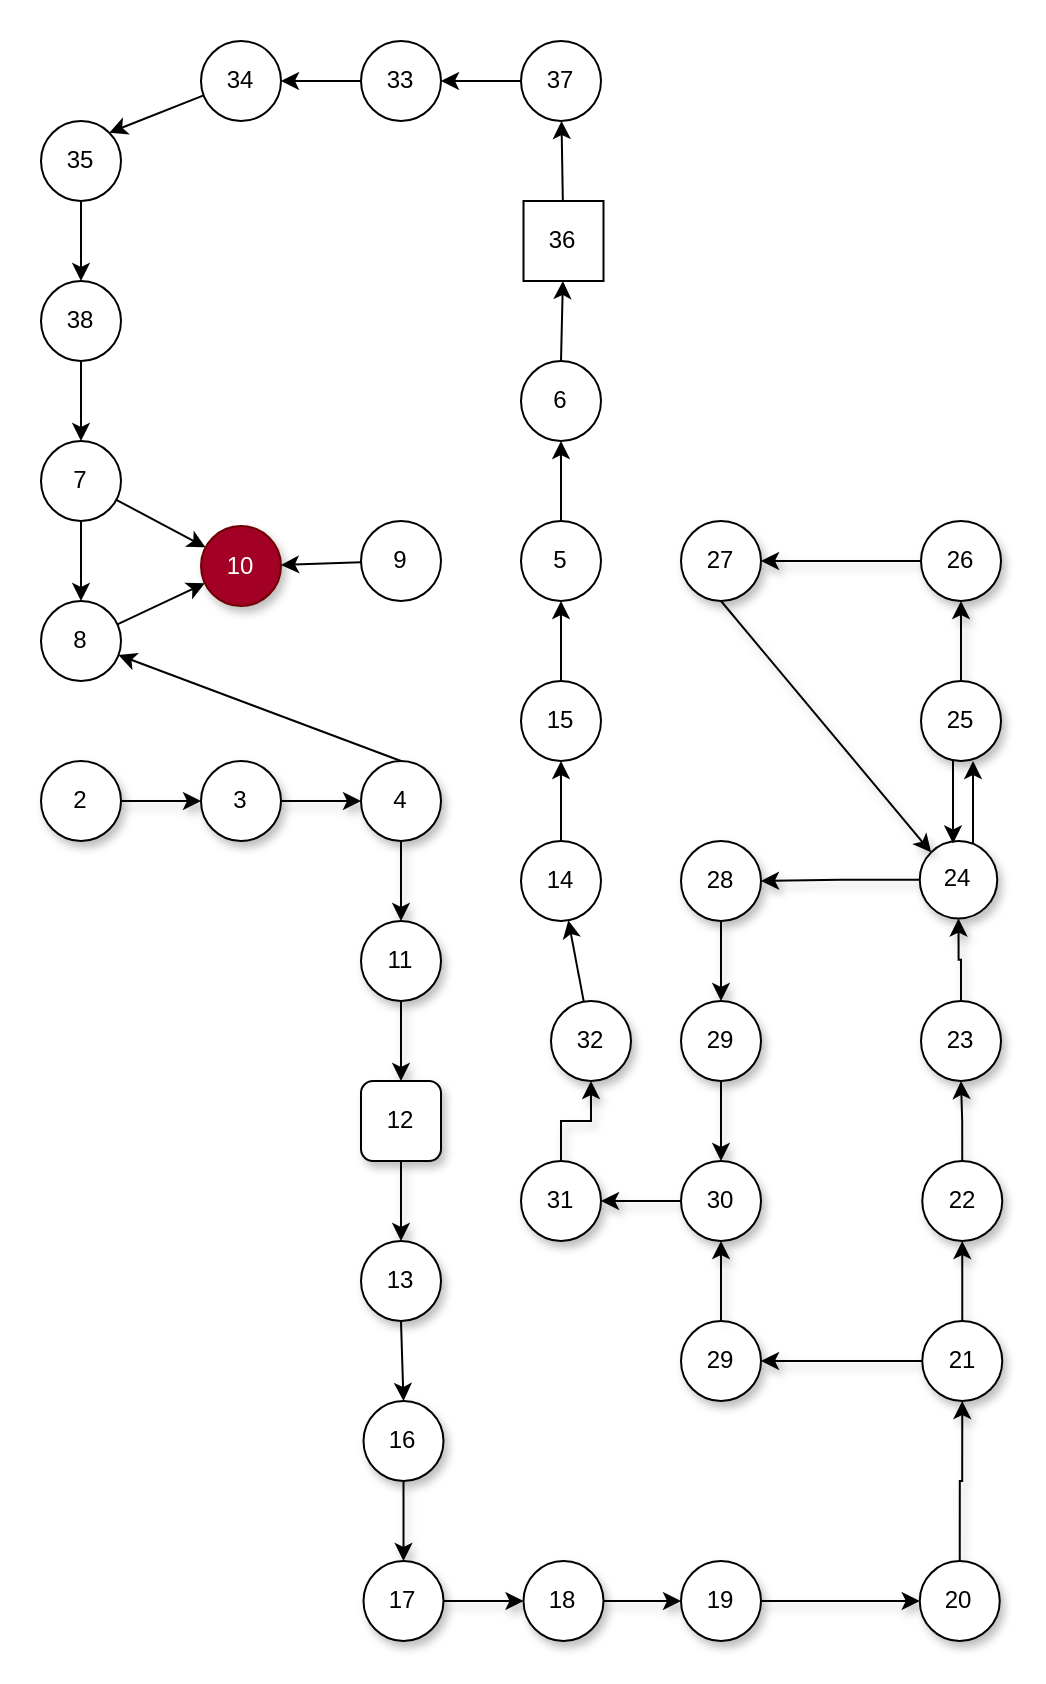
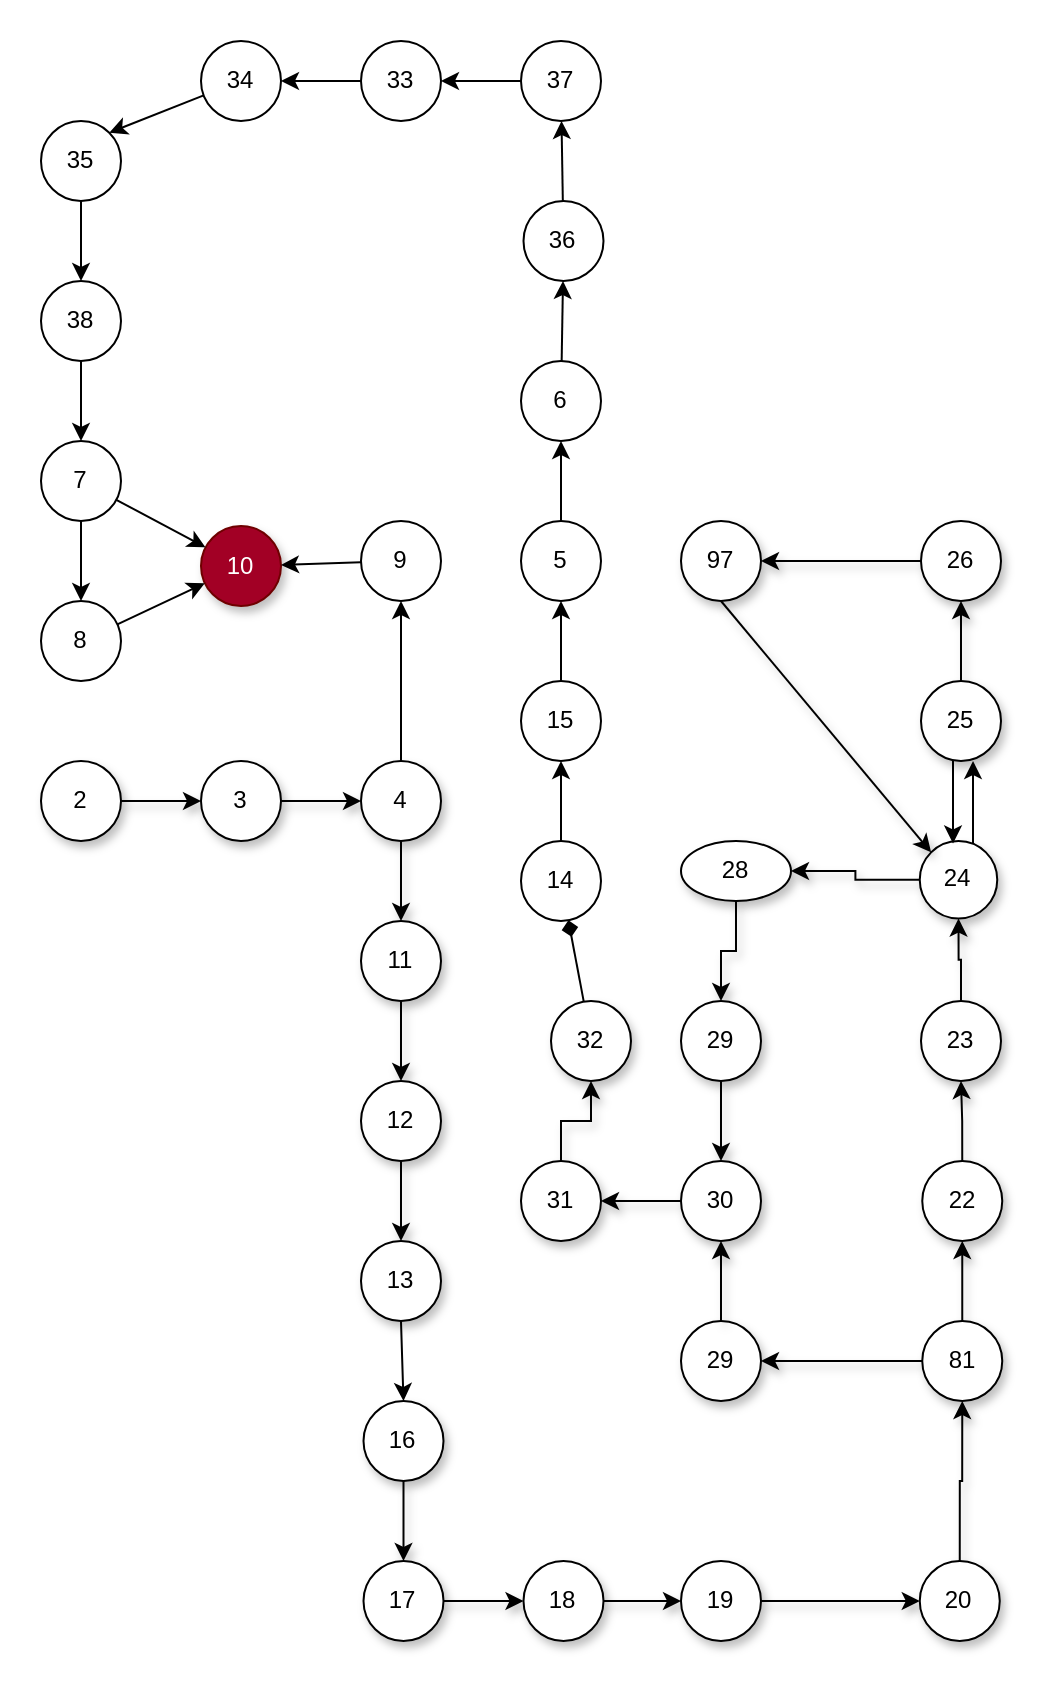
node "36": shape rectangle -> ellipse
node "27": label "27" -> "97"
edge "4" -> "8": now "4" -> "9"
node "28": size 80x80 -> 110x60
edge "32" -> "14": arrowhead classic -> diamond
node "12": shape rounded rectangle -> ellipse
node "21": label "21" -> "81"
